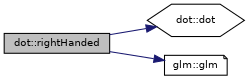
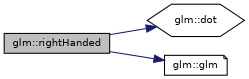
node "dot::dot": label "dot::dot" -> "glm::dot"
node "dot::rightHanded": label "dot::rightHanded" -> "glm::rightHanded"
